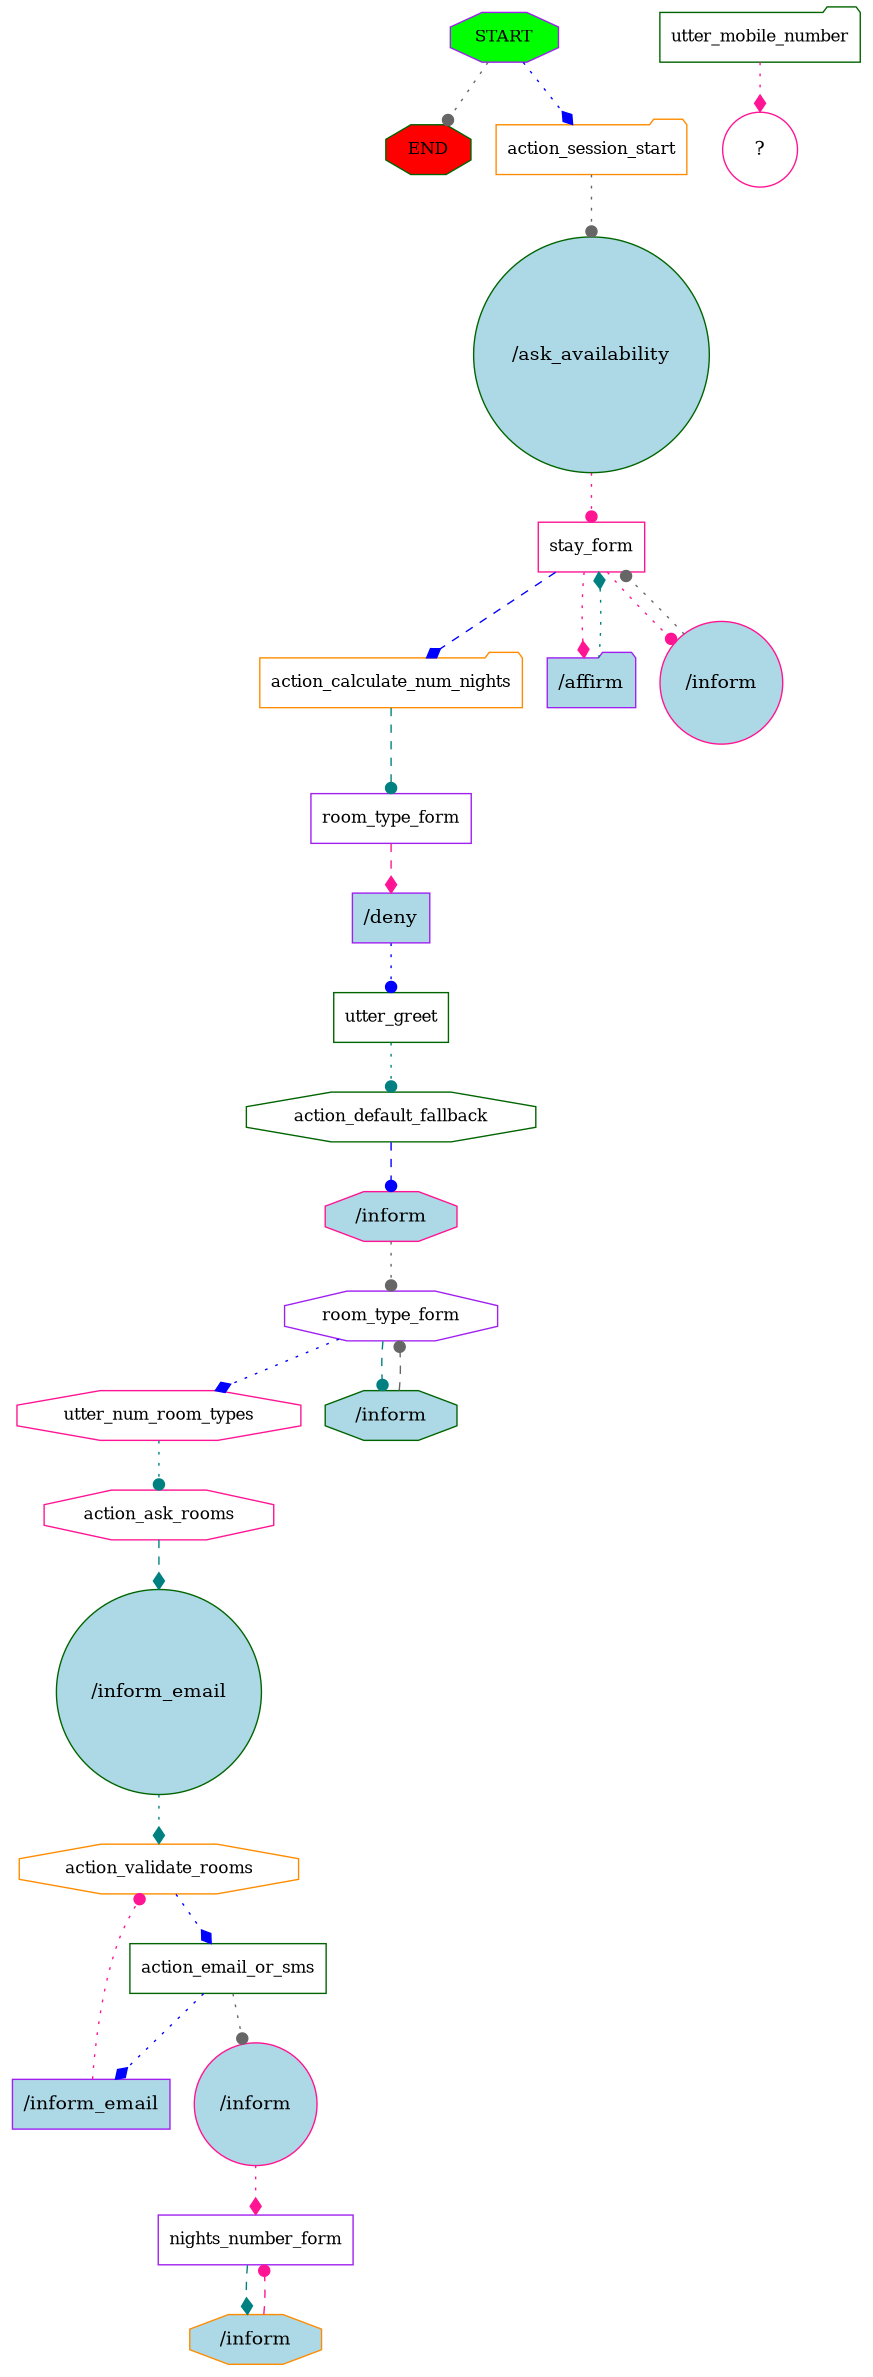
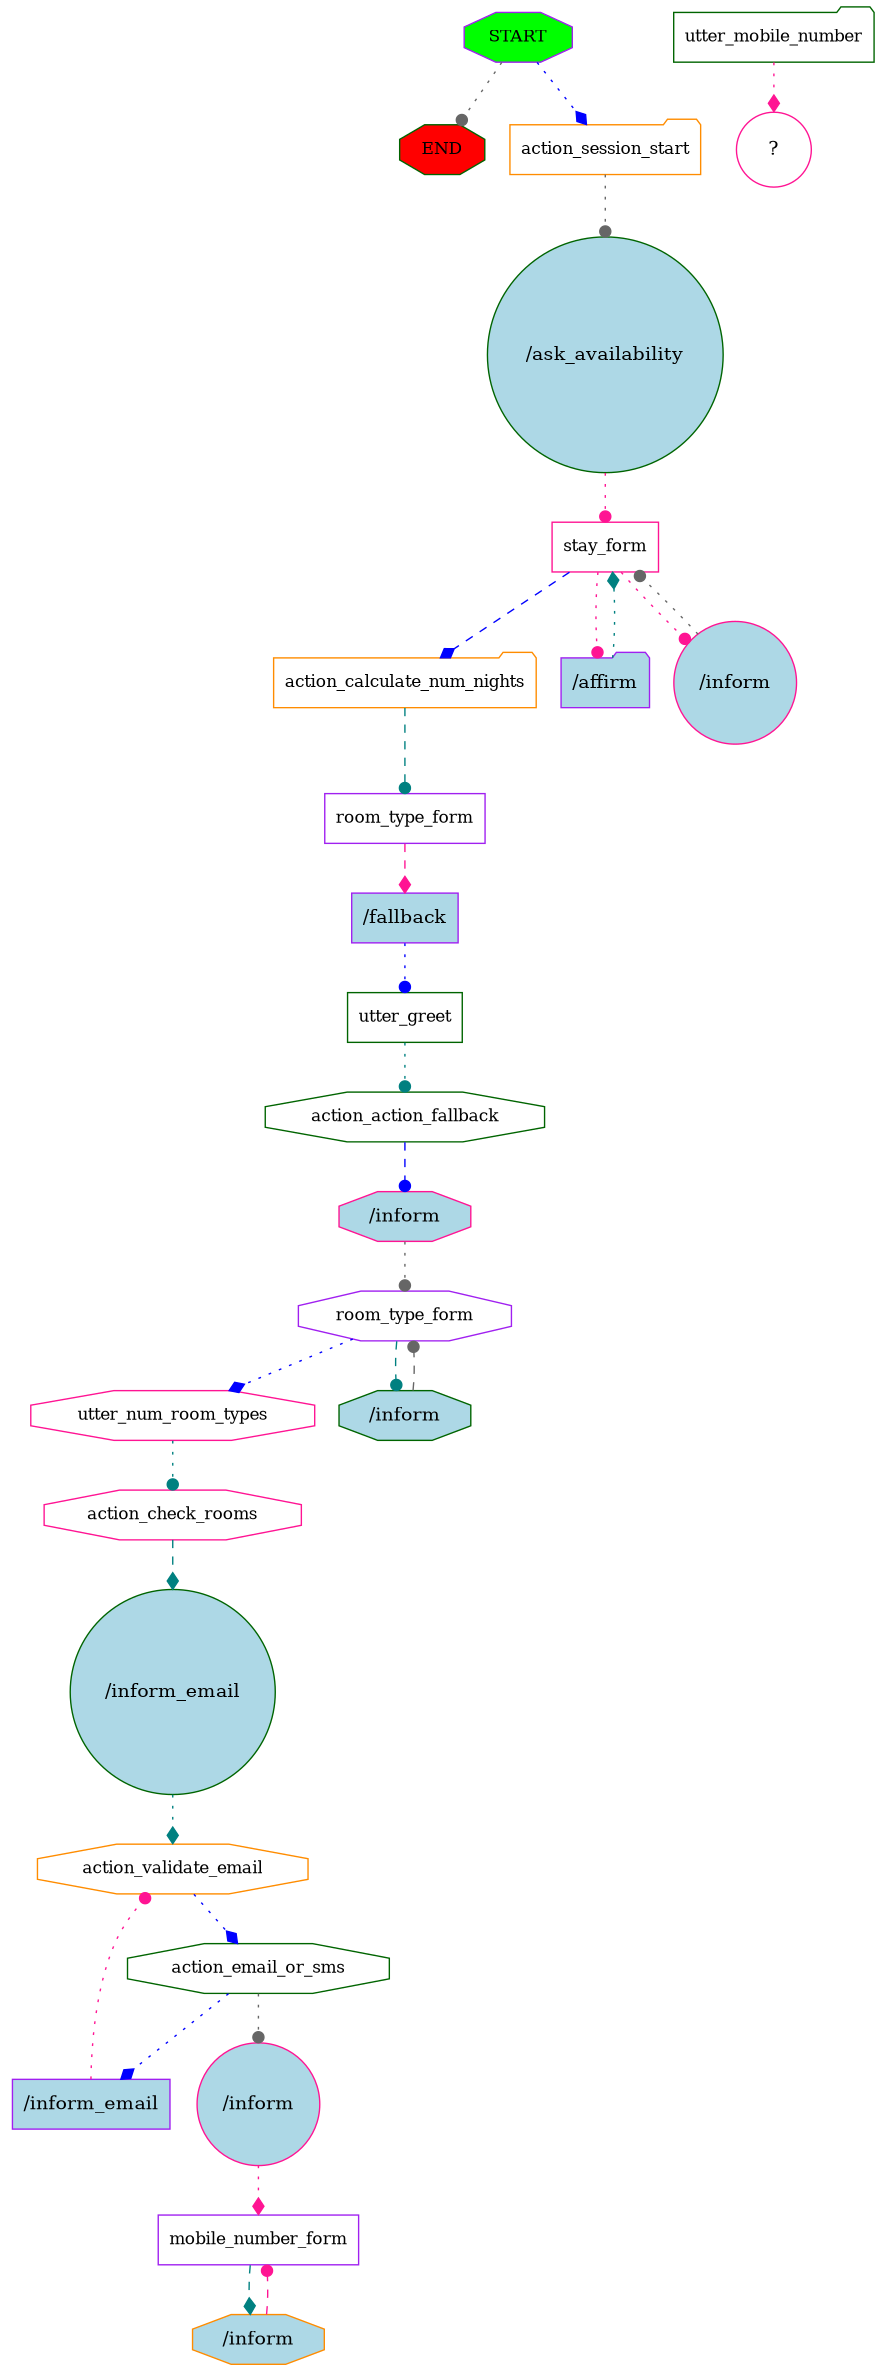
edge "stay_form" -> "/affirm": arrowhead diamond -> dot
node "/deny": label "/deny" -> "/fallback"
node "action_default_fallback": label "action_default_fallback" -> "action_action_fallback"
node "action_ask_rooms": label "action_ask_rooms" -> "action_check_rooms"
node "action_validate_rooms": label "action_validate_rooms" -> "action_validate_email"
node "action_email_or_sms": shape box -> octagon
node "nights_number_form": label "nights_number_form" -> "mobile_number_form"
